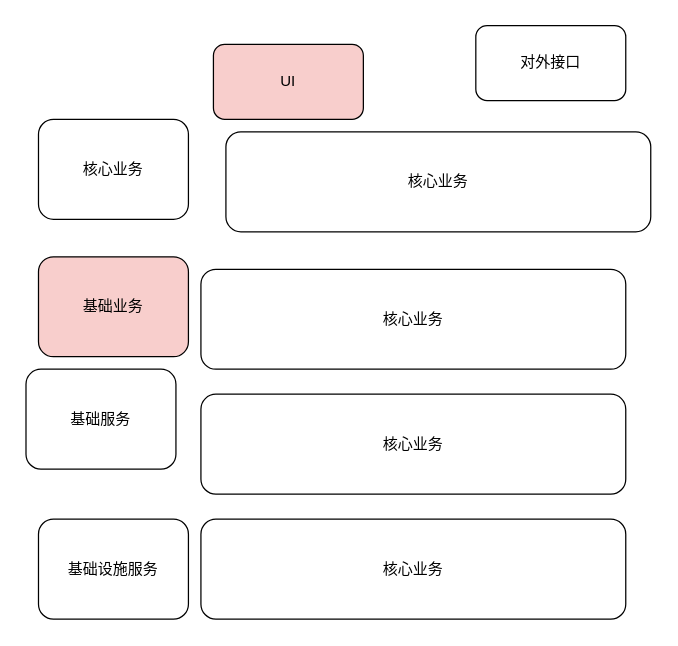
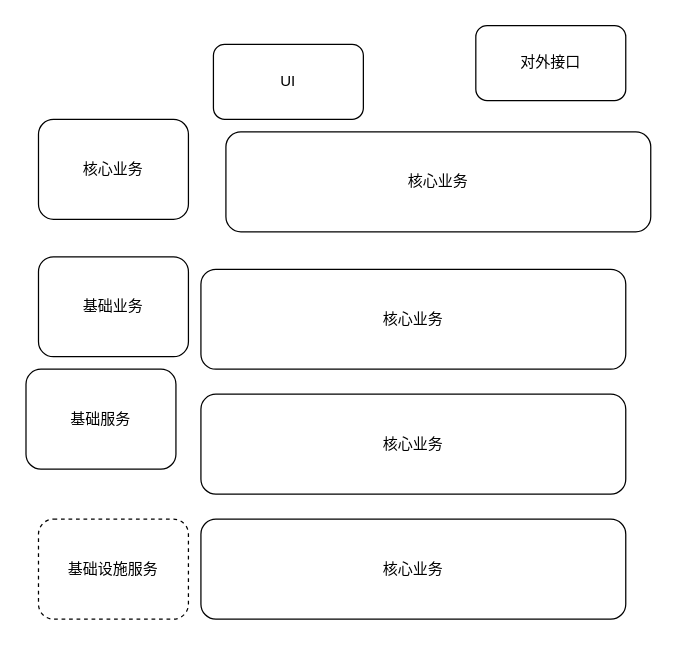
node "UI": fillcolor #f8cecc -> #ffffff
node "基础业务": fillcolor #f8cecc -> #ffffff
node "基础设施服务": style solid -> dashed
